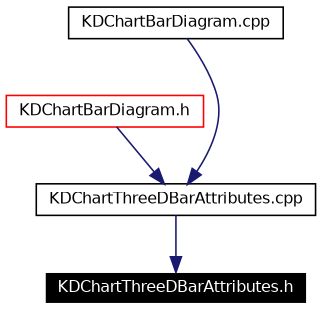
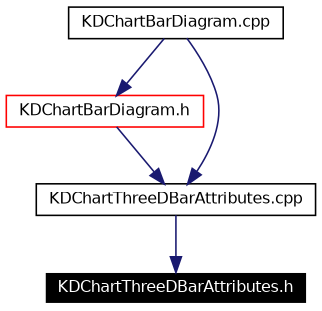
edge "KDChartBarDiagram.cpp" -> "KDChartBarDiagram.h": added
